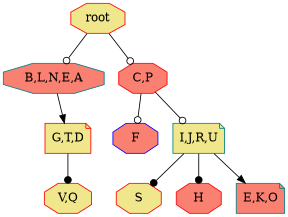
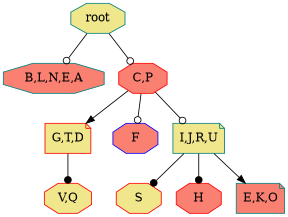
node "root": color red -> teal
edge "B,L,N,E,A" -> "G,T,D": now "C,P" -> "G,T,D"
